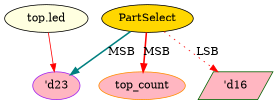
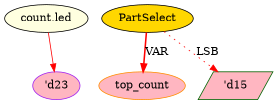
node "top.led": label "top.led" -> "count.led"
edge "PartSelect" -> "'d23": removed, label "MSB"
edge "PartSelect" -> "top_count": label "MSB" -> "VAR"
node "'d16": label "'d16" -> "'d15"
